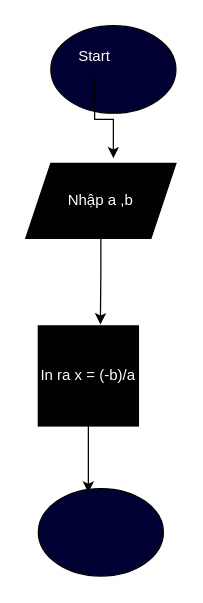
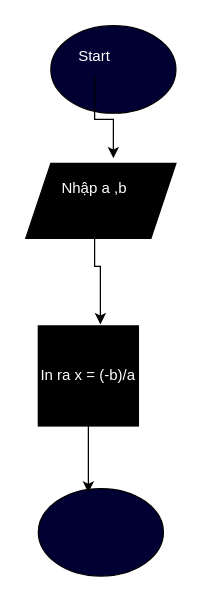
node "Nhập a ,b": moved (101, 201) -> (94, 188)
